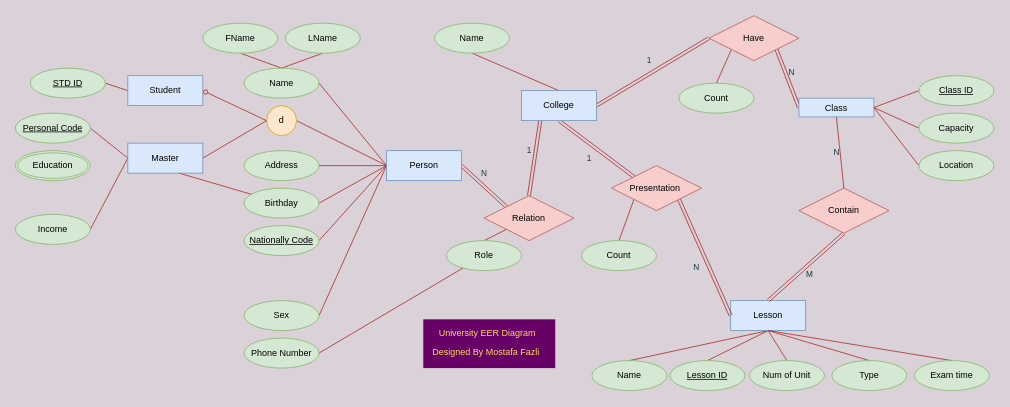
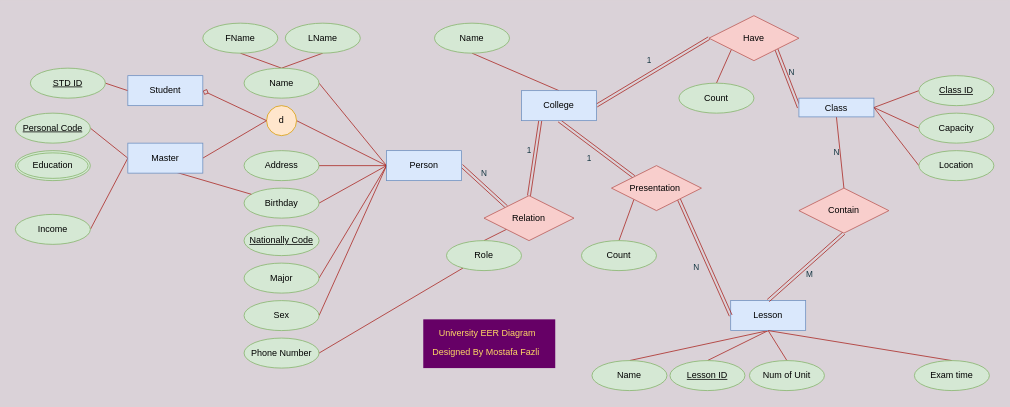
edge "Person" -- "Nationally Code": removed
edge "Person" -- "Major": added
node "Major": added
edge "Lesson" -- "Type": removed
node "Type": removed
